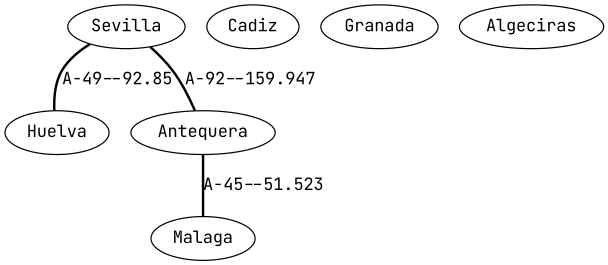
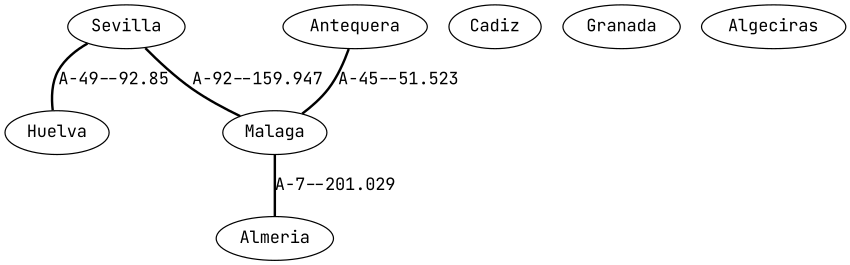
edge "Sevilla" -- "Antequera": now "Sevilla" -- "Malaga"
node "Almeria": added
